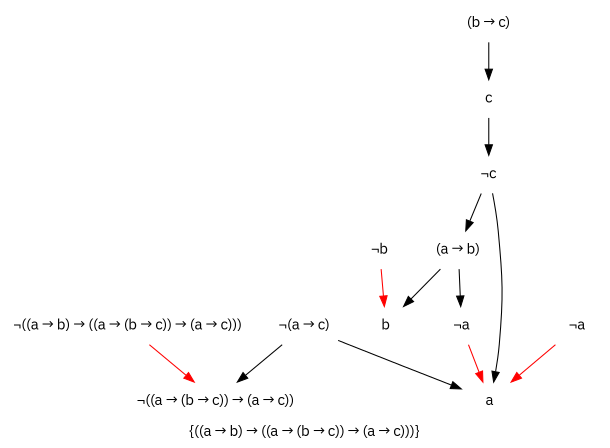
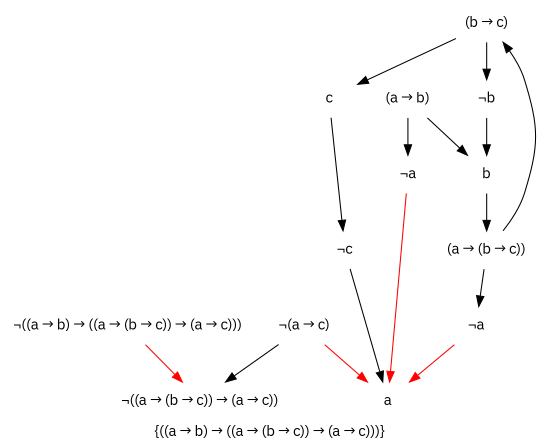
edge "(b → c)" -> "¬b": added
edge "¬c" -> "(a → b)": removed
node "(a → (b → c))": added
edge "¬b" -> "b": color red -> black
edge "¬(a → c)" -> "a": color black -> red
